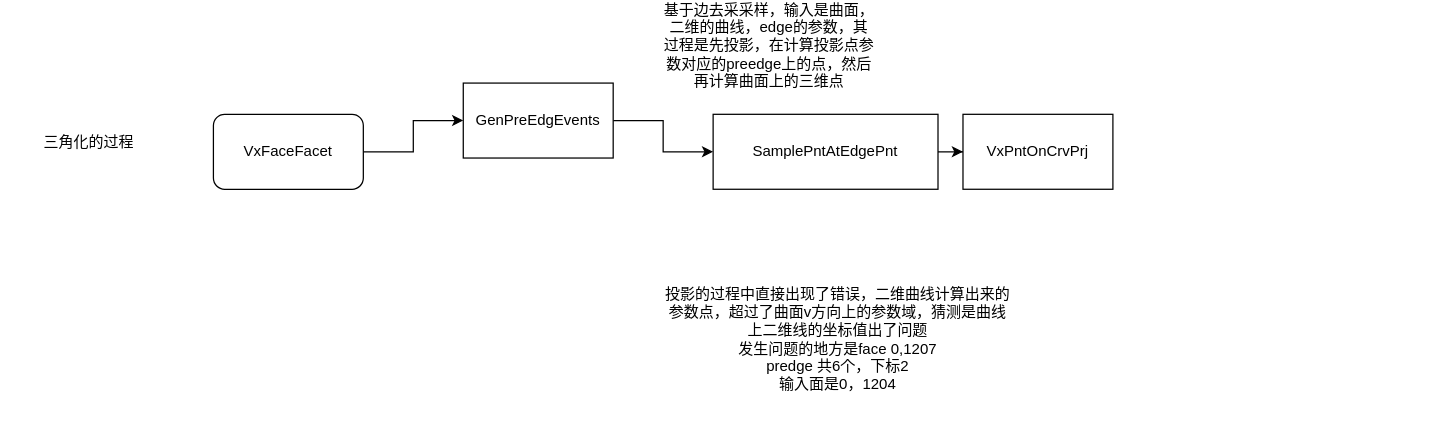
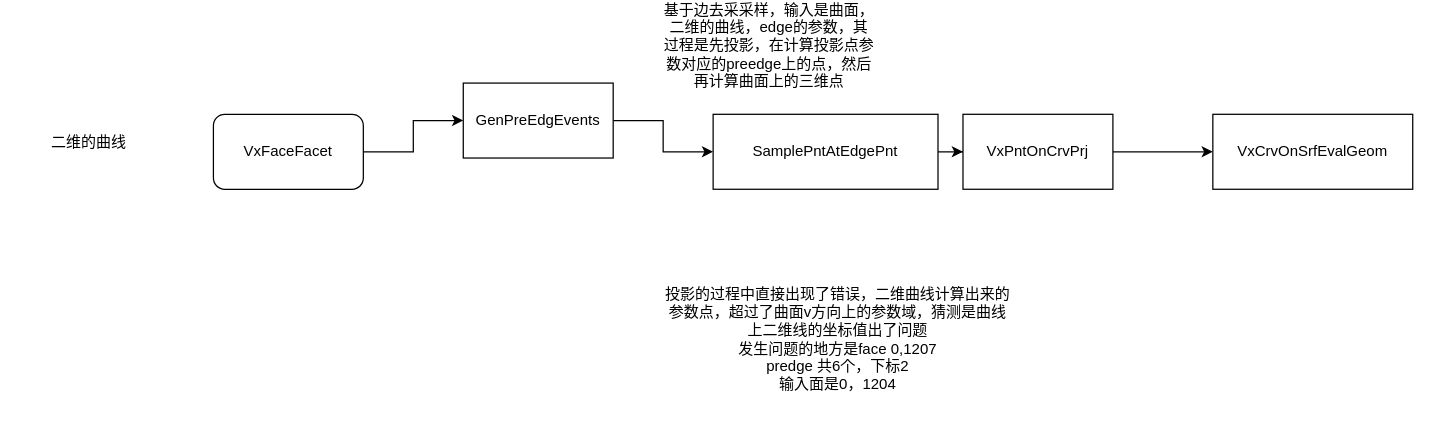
node "三角化的过程": label "三角化的过程" -> "二维的曲线"
edge "VxPntOnCrvPrj" -> "VxCrvOnSrfEvalGeom": added
node "VxCrvOnSrfEvalGeom": added
